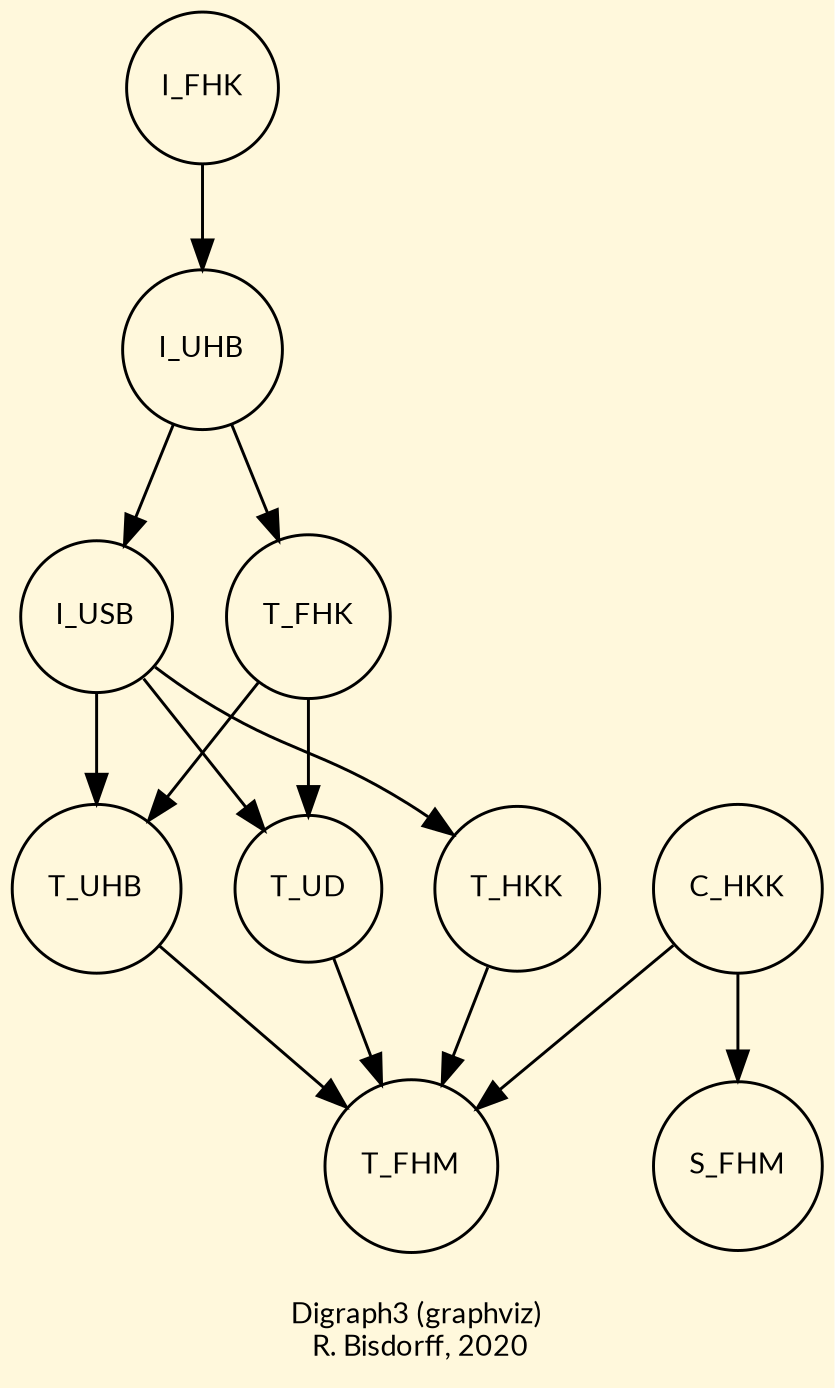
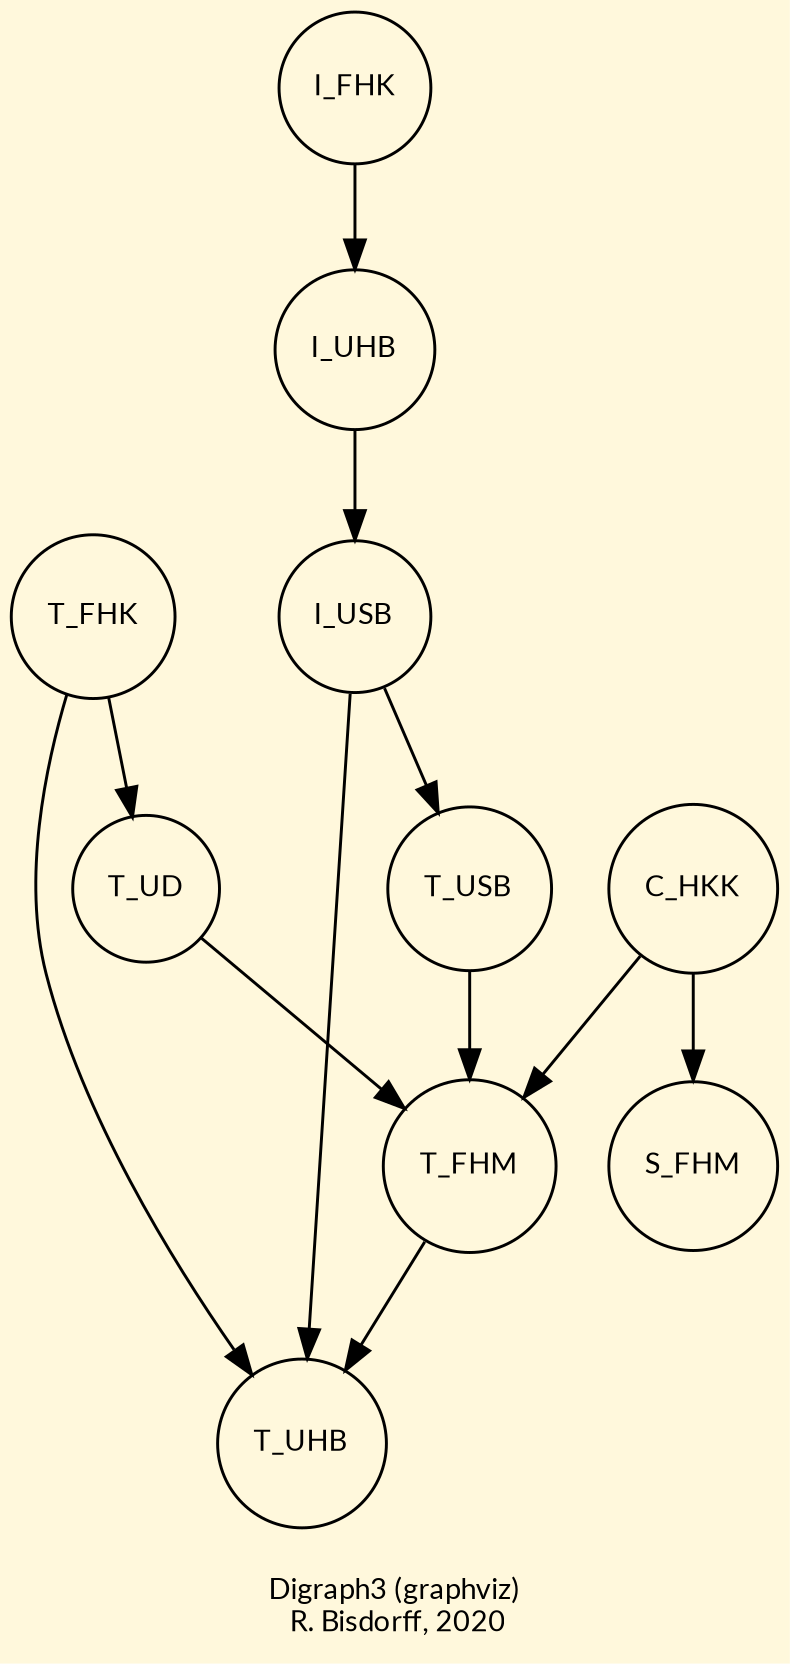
edge "I_UHB" -> "T_FHK": removed
edge "I_USB" -> "T_UD": removed
node "T_HKK": label "T_HKK" -> "T_USB"
edge "T_UHB" -> "T_FHM": reversed
